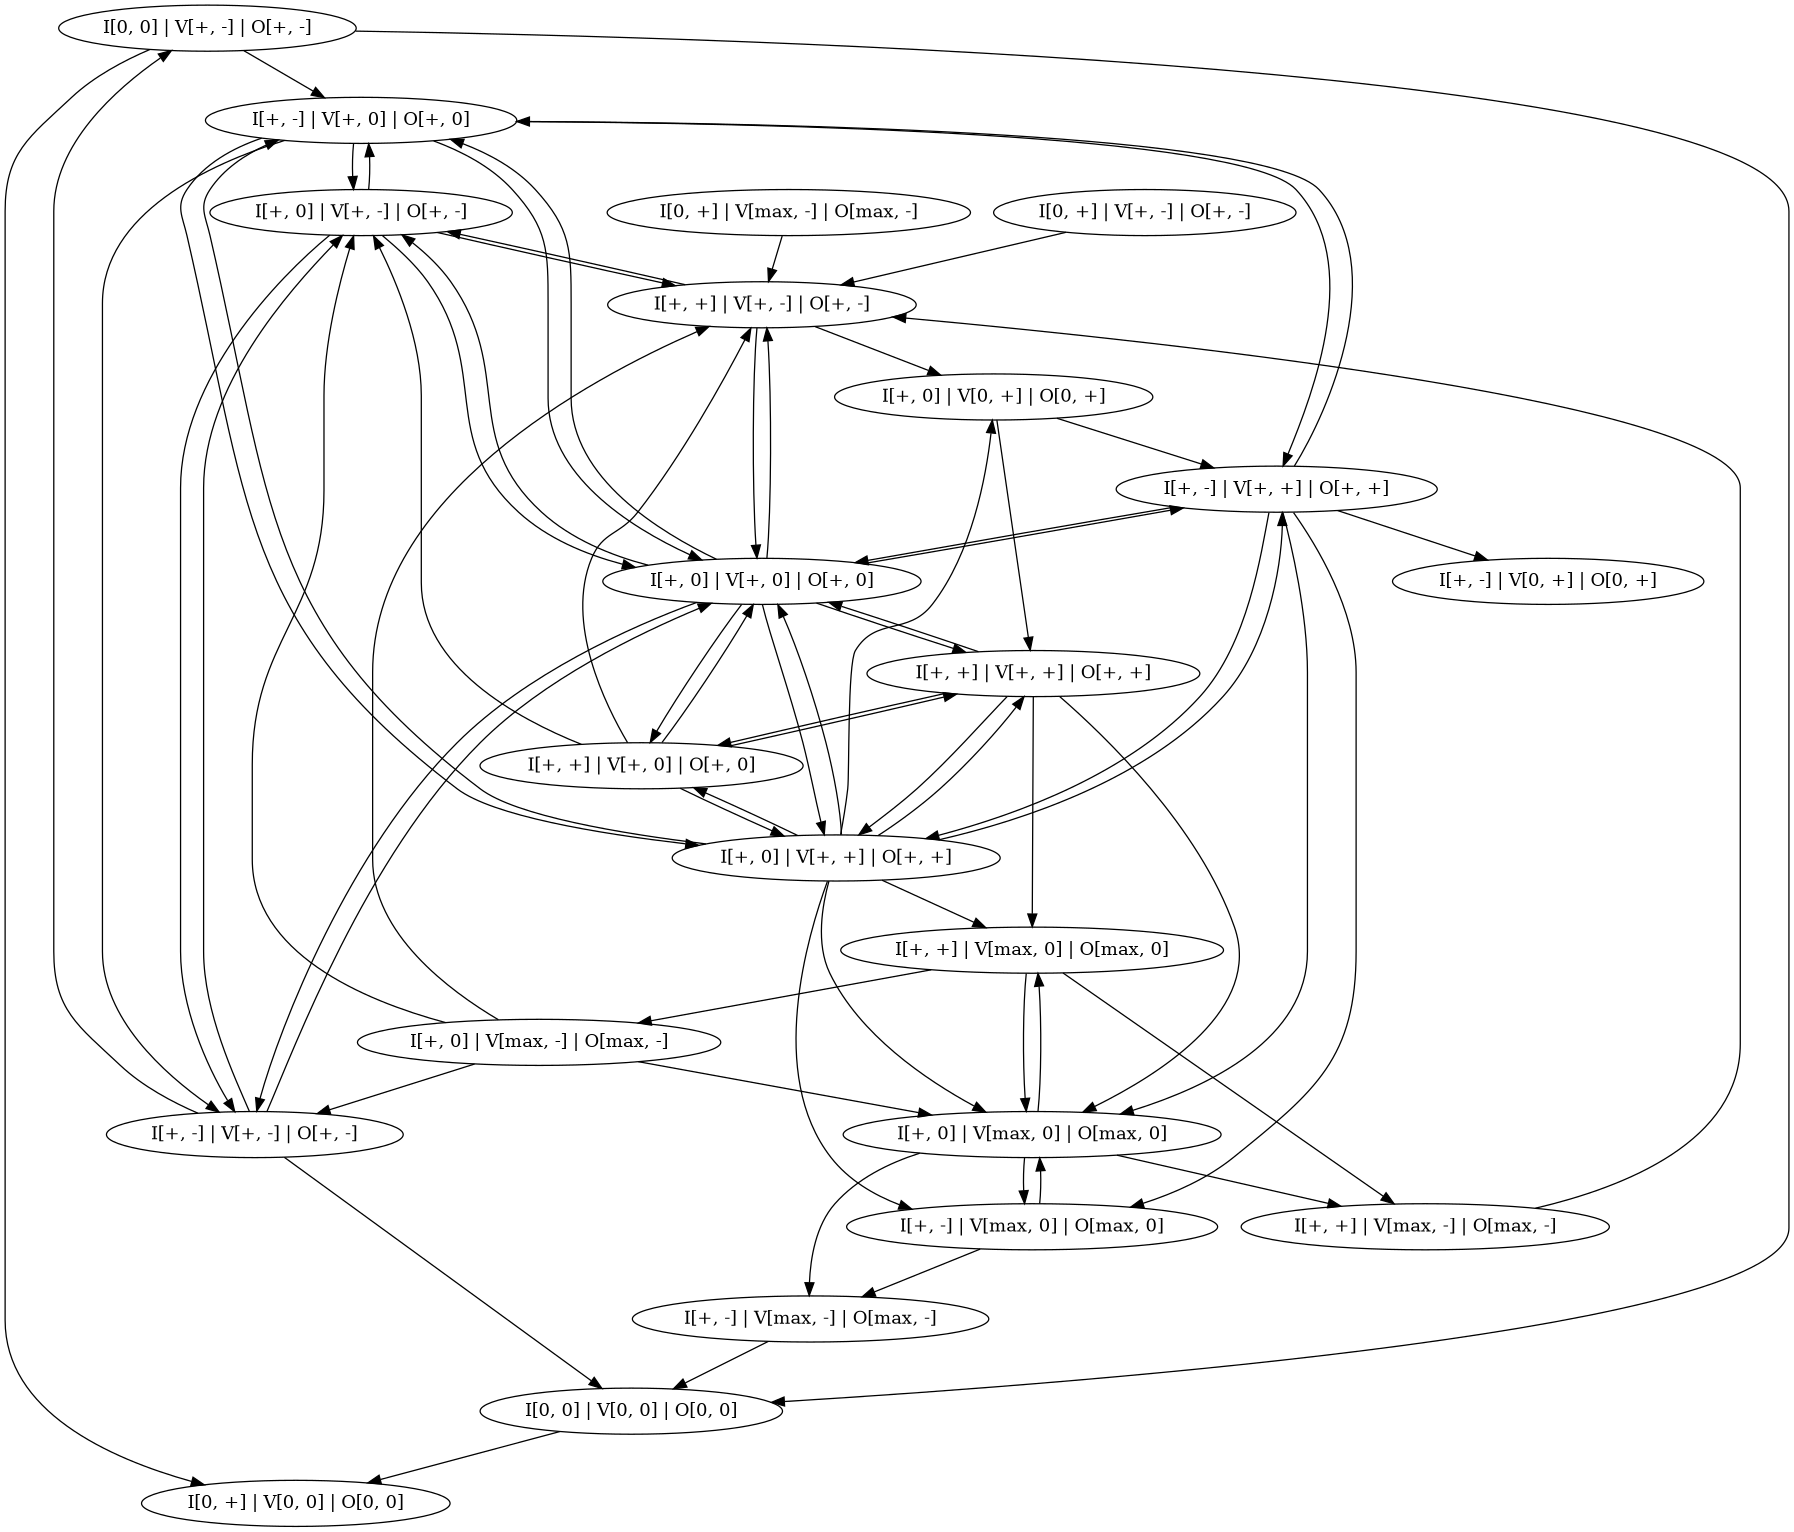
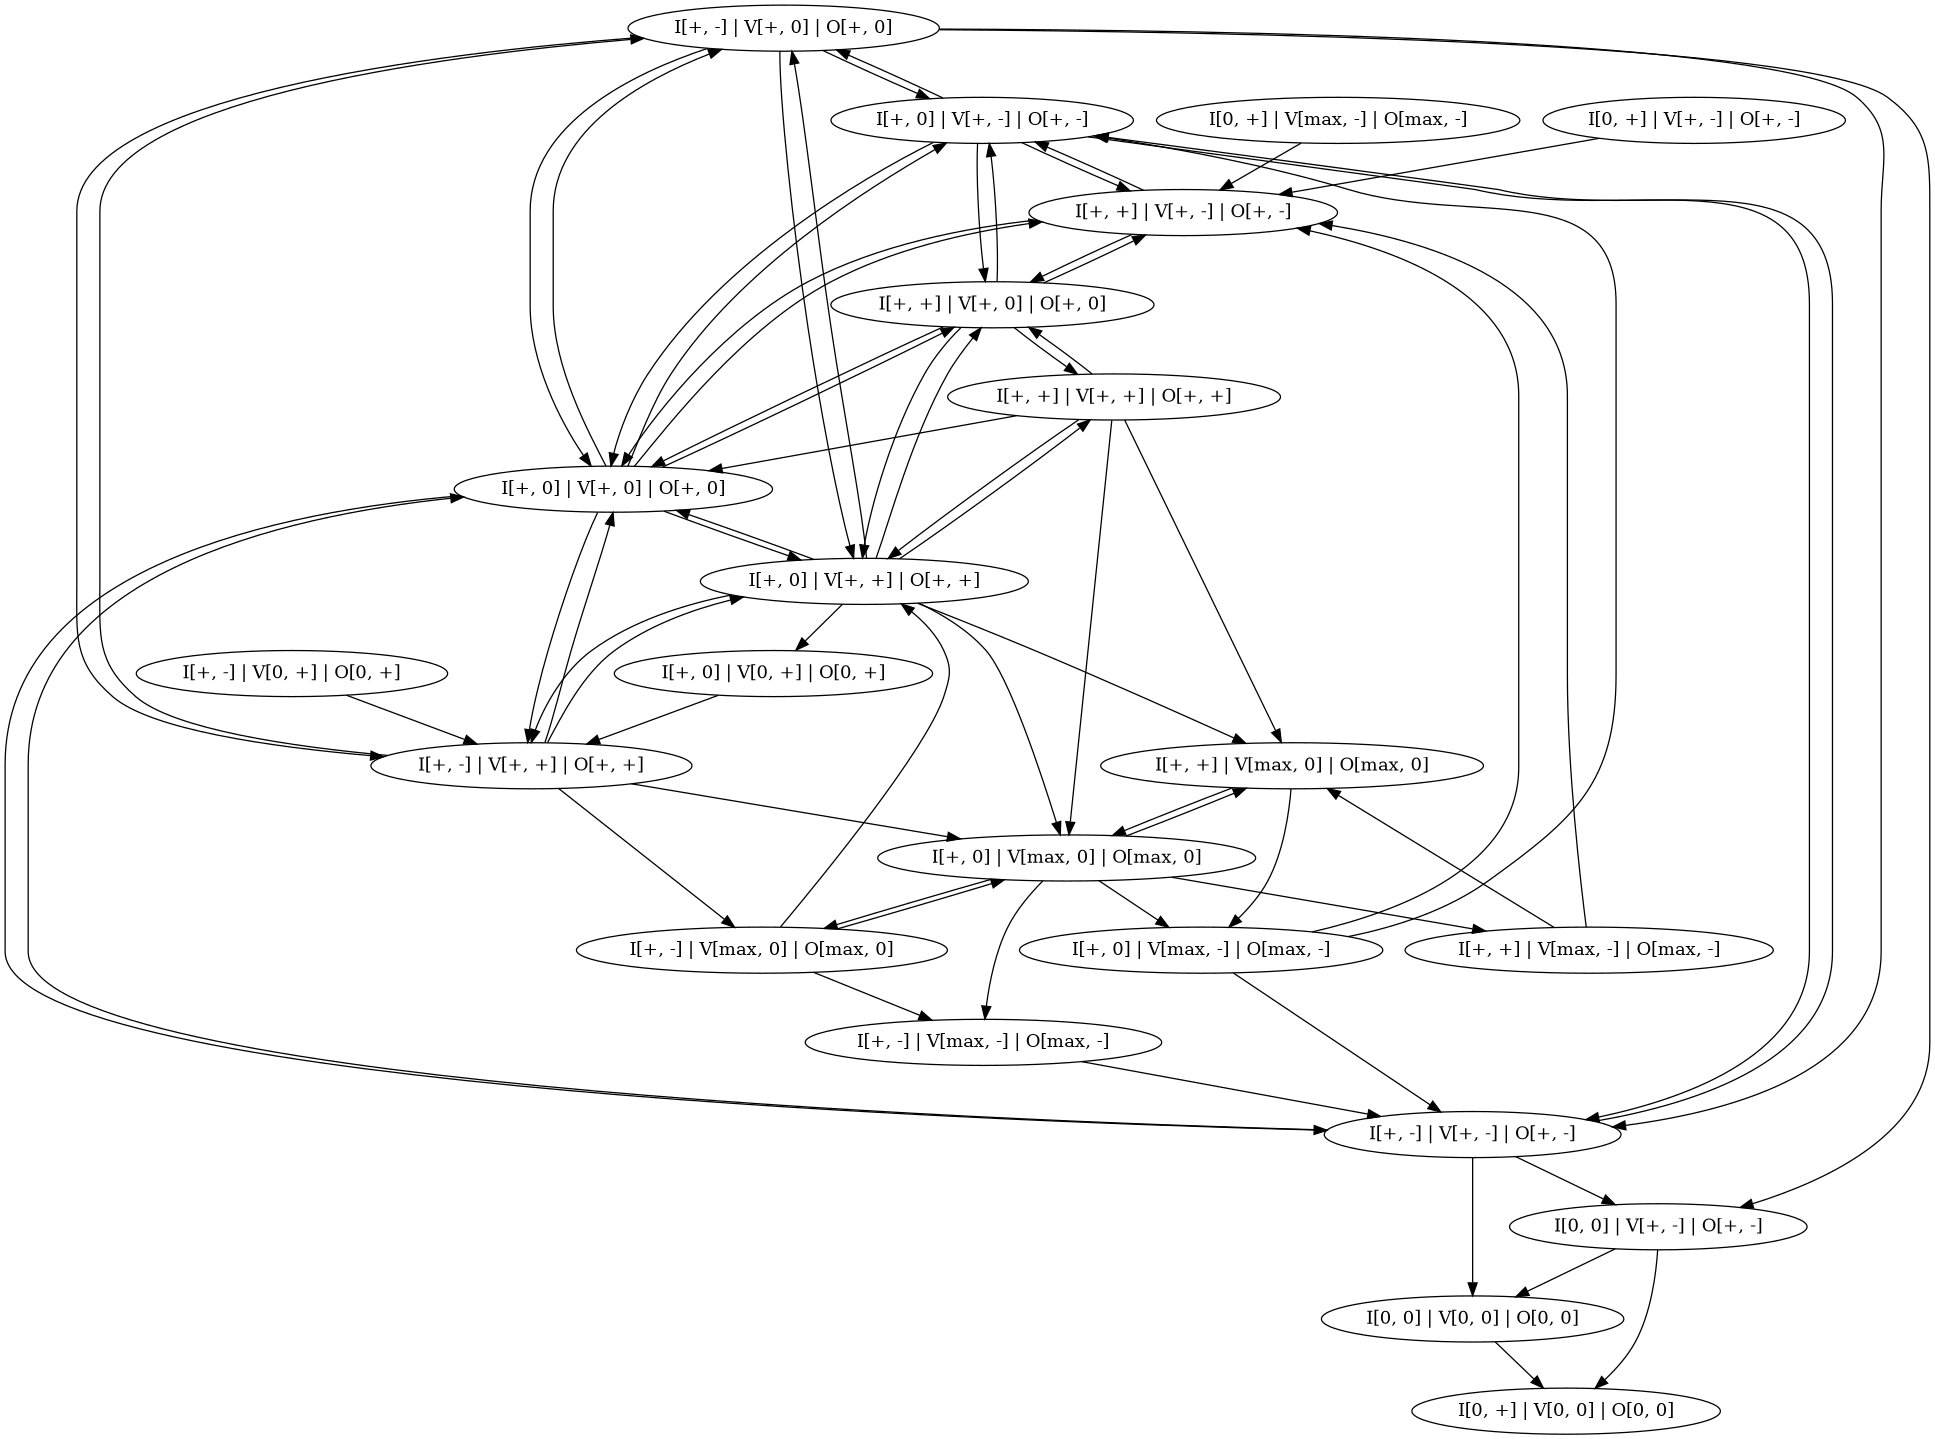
edge "I[0, 0] | V[+, -] | O[+, -]" -> "I[+, -] | V[+, 0] | O[+, 0]": reversed
edge "I[+, 0] | V[+, -] | O[+, -]" -> "I[+, +] | V[+, 0] | O[+, 0]": added
edge "I[+, +] | V[+, -] | O[+, -]" -> "I[+, 0] | V[0, +] | O[0, +]": now "I[+, +] | V[+, -] | O[+, -]" -> "I[+, +] | V[+, 0] | O[+, 0]"
edge "I[+, 0] | V[0, +] | O[0, +]" -> "I[+, +] | V[+, +] | O[+, +]": removed
edge "I[+, -] | V[+, +] | O[+, +]" -> "I[+, -] | V[0, +] | O[0, +]": reversed
edge "I[+, 0] | V[+, 0] | O[+, 0]" -> "I[+, +] | V[+, +] | O[+, +]": removed
edge "I[+, 0] | V[+, +] | O[+, +]" -> "I[+, -] | V[max, 0] | O[max, 0]": reversed
edge "I[+, +] | V[max, 0] | O[max, 0]" -> "I[+, +] | V[max, -] | O[max, -]": reversed
edge "I[+, 0] | V[max, -] | O[max, -]" -> "I[+, 0] | V[max, 0] | O[max, 0]": reversed
edge "I[+, -] | V[max, -] | O[max, -]" -> "I[0, 0] | V[0, 0] | O[0, 0]": now "I[+, -] | V[max, -] | O[max, -]" -> "I[+, -] | V[+, -] | O[+, -]"
